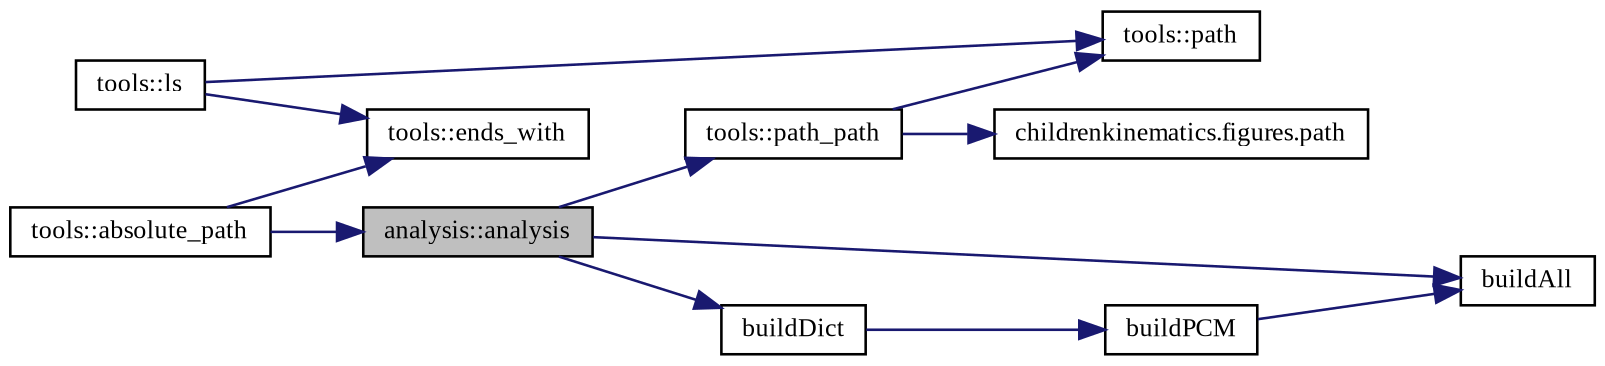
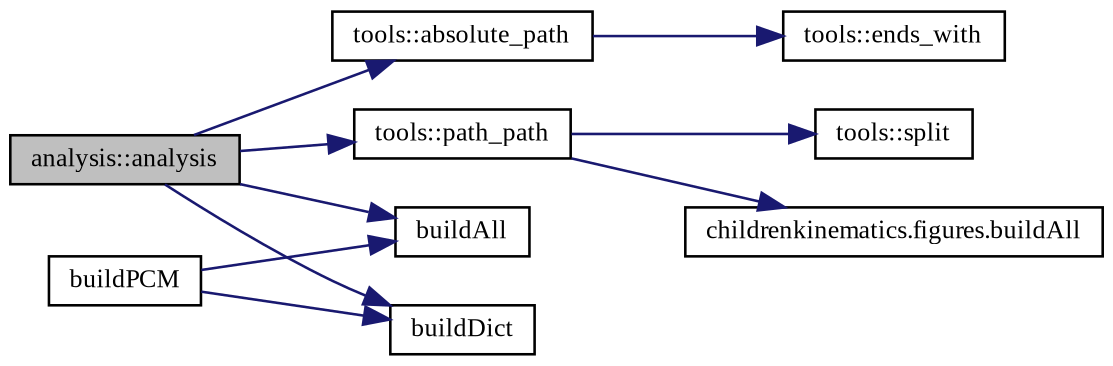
node "tools::path": label "tools::path" -> "tools::split"
node "tools::ls": removed
node "childrenkinematics.figures.path": label "childrenkinematics.figures.path" -> "childrenkinematics.figures.buildAll"
edge "tools::absolute_path" -> "analysis::analysis": reversed
edge "buildDict" -> "buildPCM": reversed
